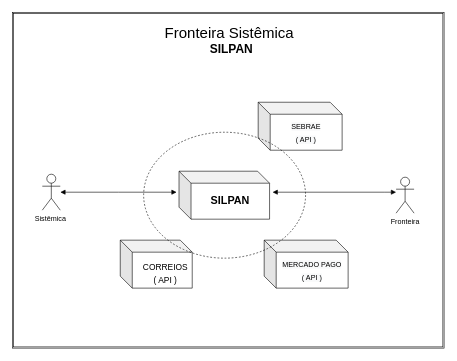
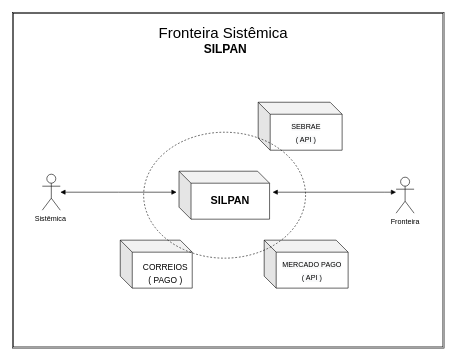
node "Fronteira Sistêmica SILPAN": moved (231, 39) -> (225, 39)
node "CORREIOS ( API )": label "CORREIOS ( API )" -> "CORREIOS ( PAGO )"
